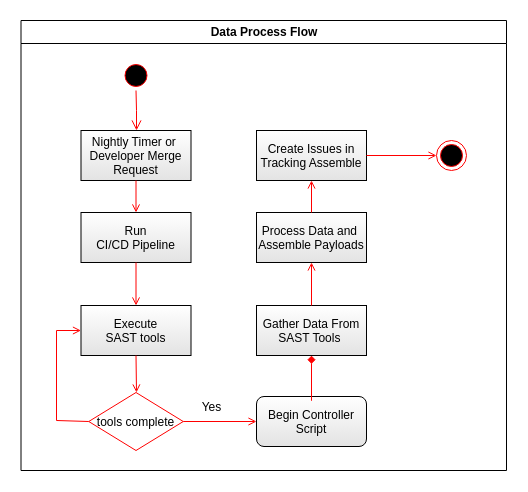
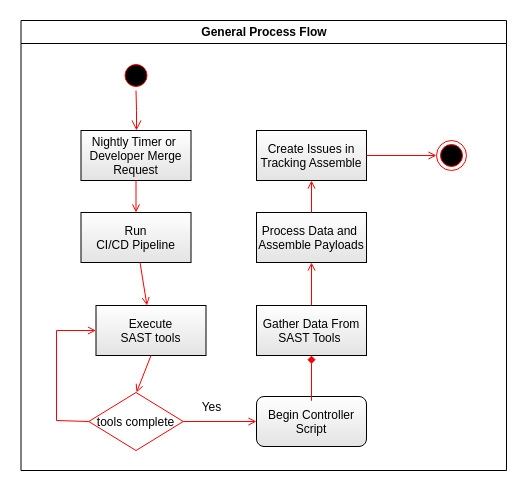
node "Data Process Flow": label "Data Process Flow" -> "General Process Flow"
node "Execute SAST tools": moved (136, 331) -> (151, 331)
